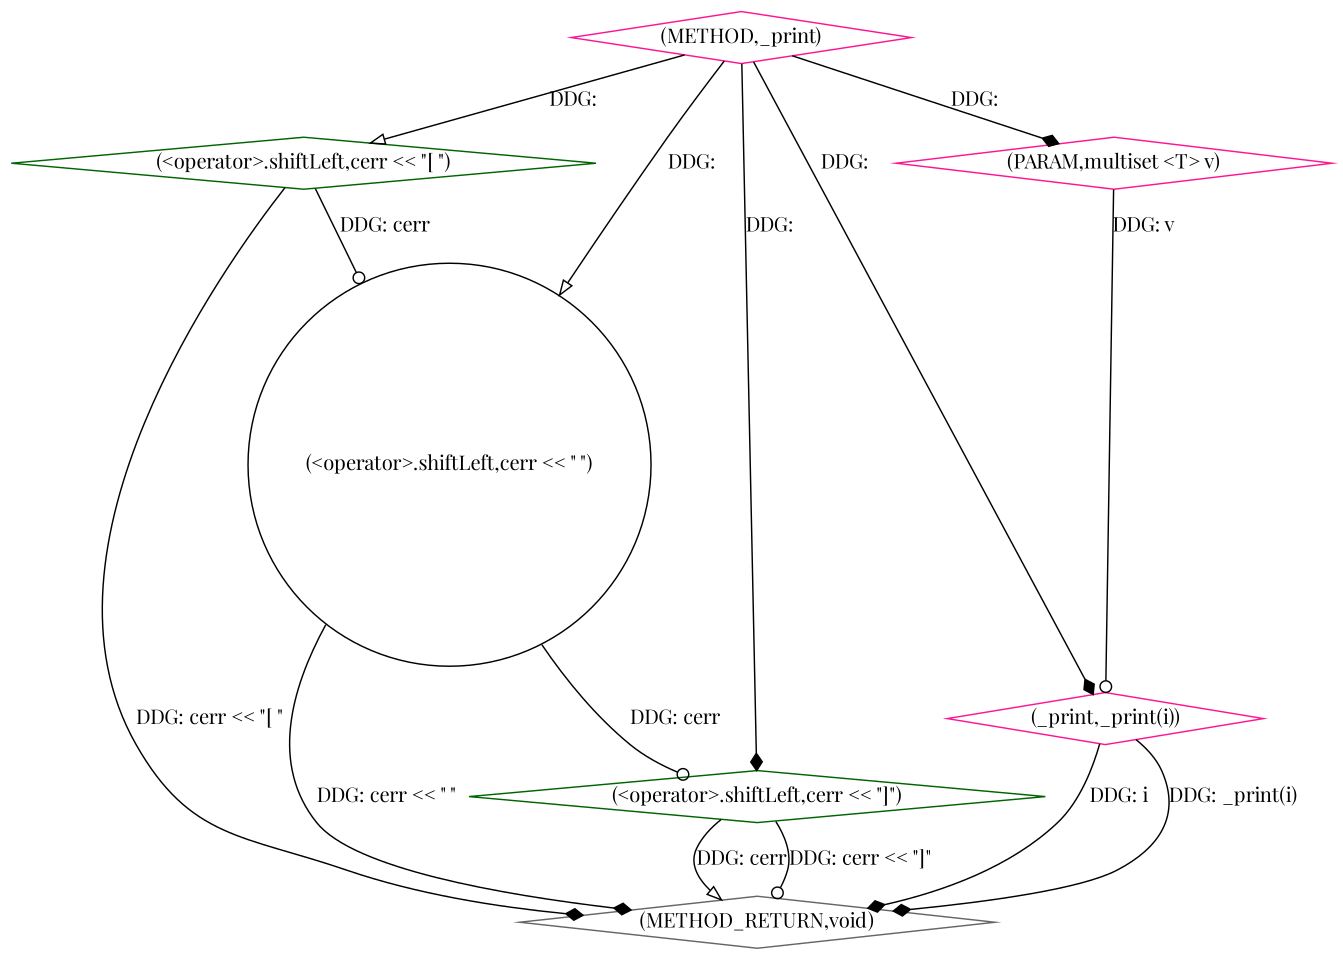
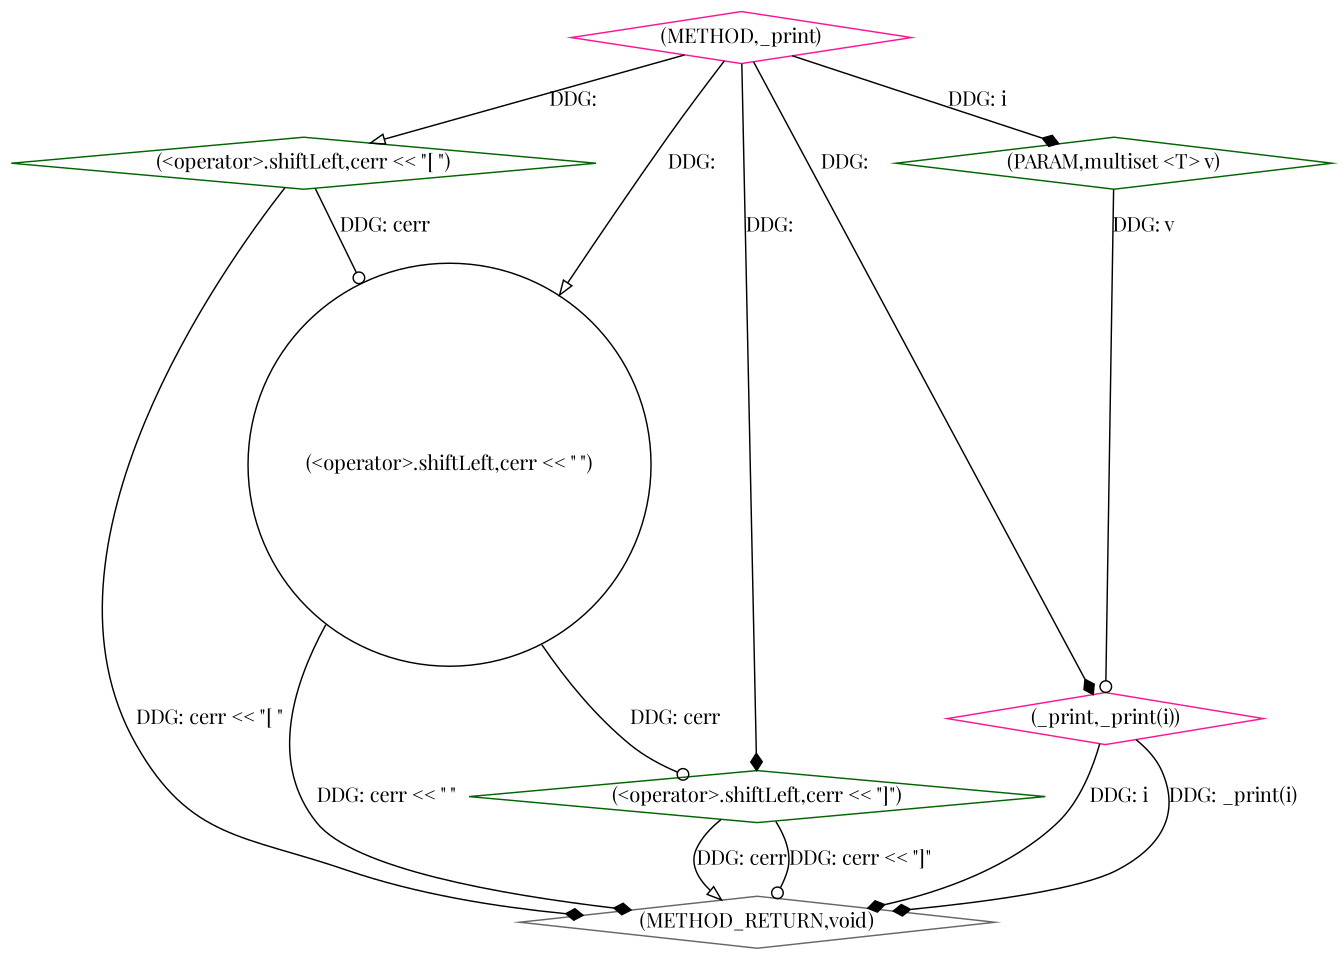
edge "(METHOD,_print)" -> "(PARAM,multiset <T> v)": label "DDG: " -> "DDG: i"
node "(PARAM,multiset <T> v)": color deeppink -> darkgreen
